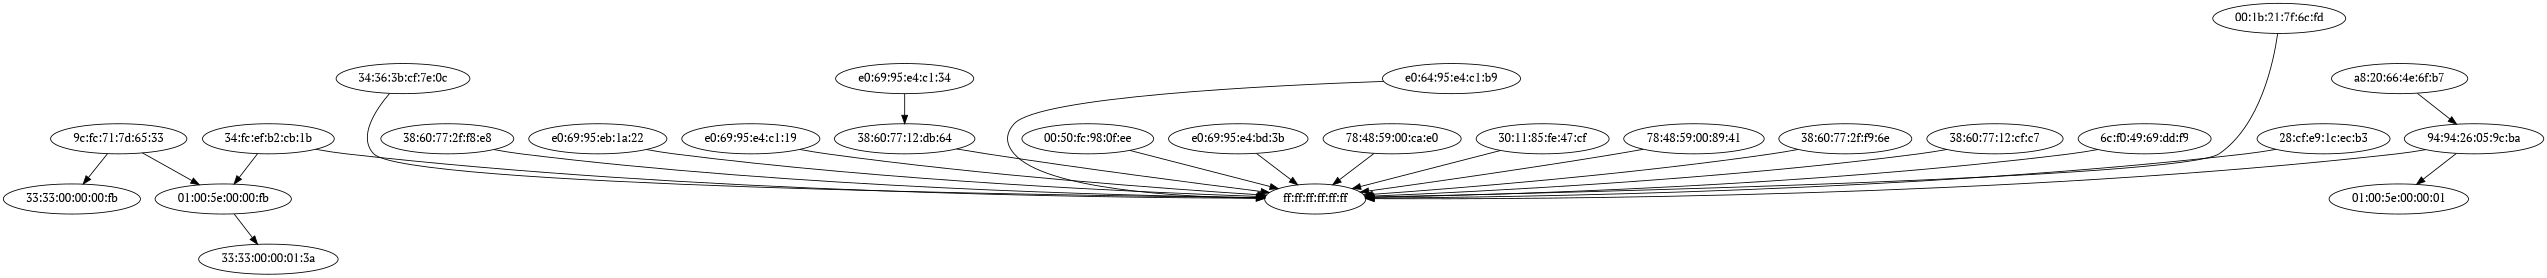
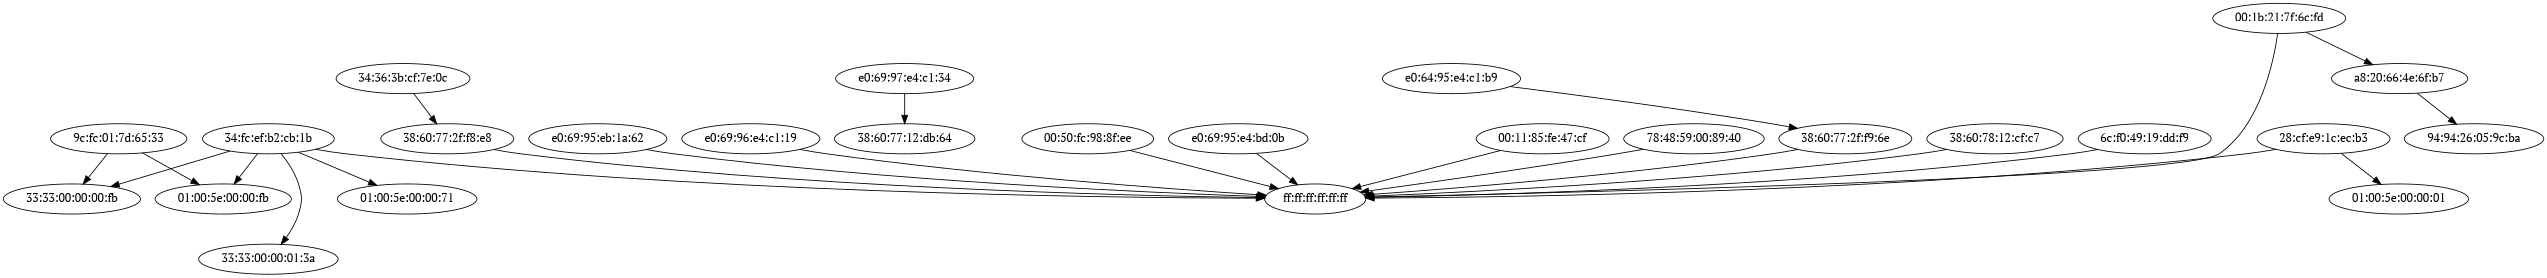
edge "00:1b:21:7f:6c:fd" -> "a8:20:66:4e:6f:b7": added
node "e0:69:95:e4:c1:34": label "e0:69:95:e4:c1:34" -> "e0:69:97:e4:c1:34"
edge "e0:64:95:e4:c1:b9" -> "ff:ff:ff:ff:ff:ff": now "e0:64:95:e4:c1:b9" -> "38:60:77:2f:f9:6e"
node "9c:fc:71:7d:65:33": label "9c:fc:71:7d:65:33" -> "9c:fc:01:7d:65:33"
node "e0:69:95:eb:1a:22": label "e0:69:95:eb:1a:22" -> "e0:69:95:eb:1a:62"
node "e0:69:95:e4:c1:19": label "e0:69:95:e4:c1:19" -> "e0:69:96:e4:c1:19"
node "00:50:fc:98:0f:ee": label "00:50:fc:98:0f:ee" -> "00:50:fc:98:8f:ee"
node "e0:69:95:e4:bd:3b": label "e0:69:95:e4:bd:3b" -> "e0:69:95:e4:bd:0b"
node "78:48:59:00:ca:e0": removed
node "30:11:85:fe:47:cf": label "30:11:85:fe:47:cf" -> "00:11:85:fe:47:cf"
node "78:48:59:00:89:41": label "78:48:59:00:89:41" -> "78:48:59:00:89:40"
node "38:60:77:12:cf:c7": label "38:60:77:12:cf:c7" -> "38:60:78:12:cf:c7"
node "6c:f0:49:69:dd:f9": label "6c:f0:49:69:dd:f9" -> "6c:f0:49:19:dd:f9"
edge "34:fc:ef:b2:cb:1b" -> "33:33:00:00:00:fb": added
edge "94:94:26:05:9c:ba" -> "01:00:5e:00:00:01": now "28:cf:e9:1c:ec:b3" -> "01:00:5e:00:00:01"
edge "38:60:77:12:db:64" -> "ff:ff:ff:ff:ff:ff": removed
edge "34:36:3b:cf:7e:0c" -> "ff:ff:ff:ff:ff:ff": now "34:36:3b:cf:7e:0c" -> "38:60:77:2f:f8:e8"
edge "94:94:26:05:9c:ba" -> "ff:ff:ff:ff:ff:ff": removed
node "01:00:5e:00:00:71": added
edge "01:00:5e:00:00:fb" -> "33:33:00:00:01:3a": now "34:fc:ef:b2:cb:1b" -> "33:33:00:00:01:3a"
